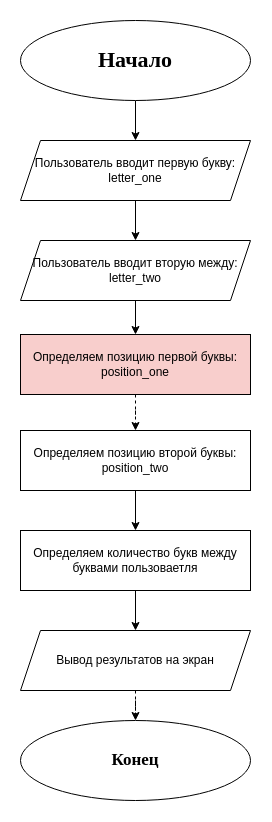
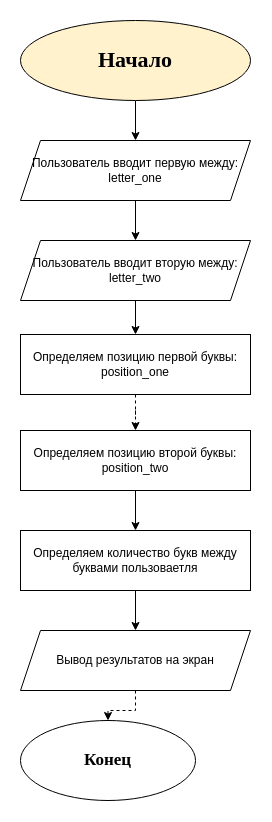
node "Начало": fillcolor #ffffff -> #fff2cc
node "Пользователь вводит первую букву: letter_one": label "Пользователь вводит первую букву: letter_one" -> "Пользователь вводит первую между: letter_one"
node "Определяем позицию первой буквы: position_one": fillcolor #f8cecc -> #ffffff
node "Конец": size 230x80 -> 175x80
